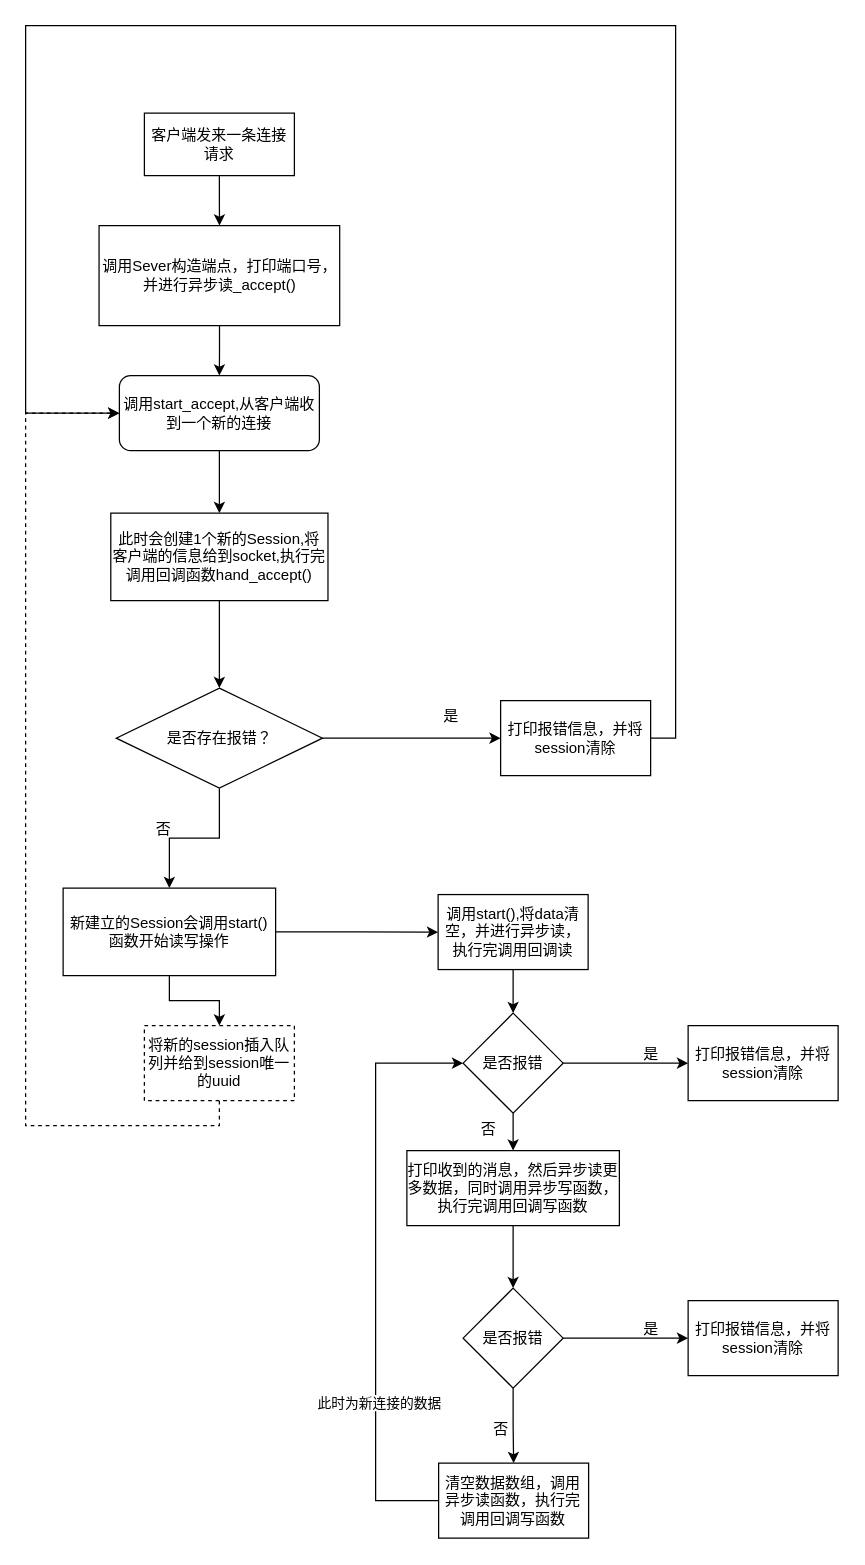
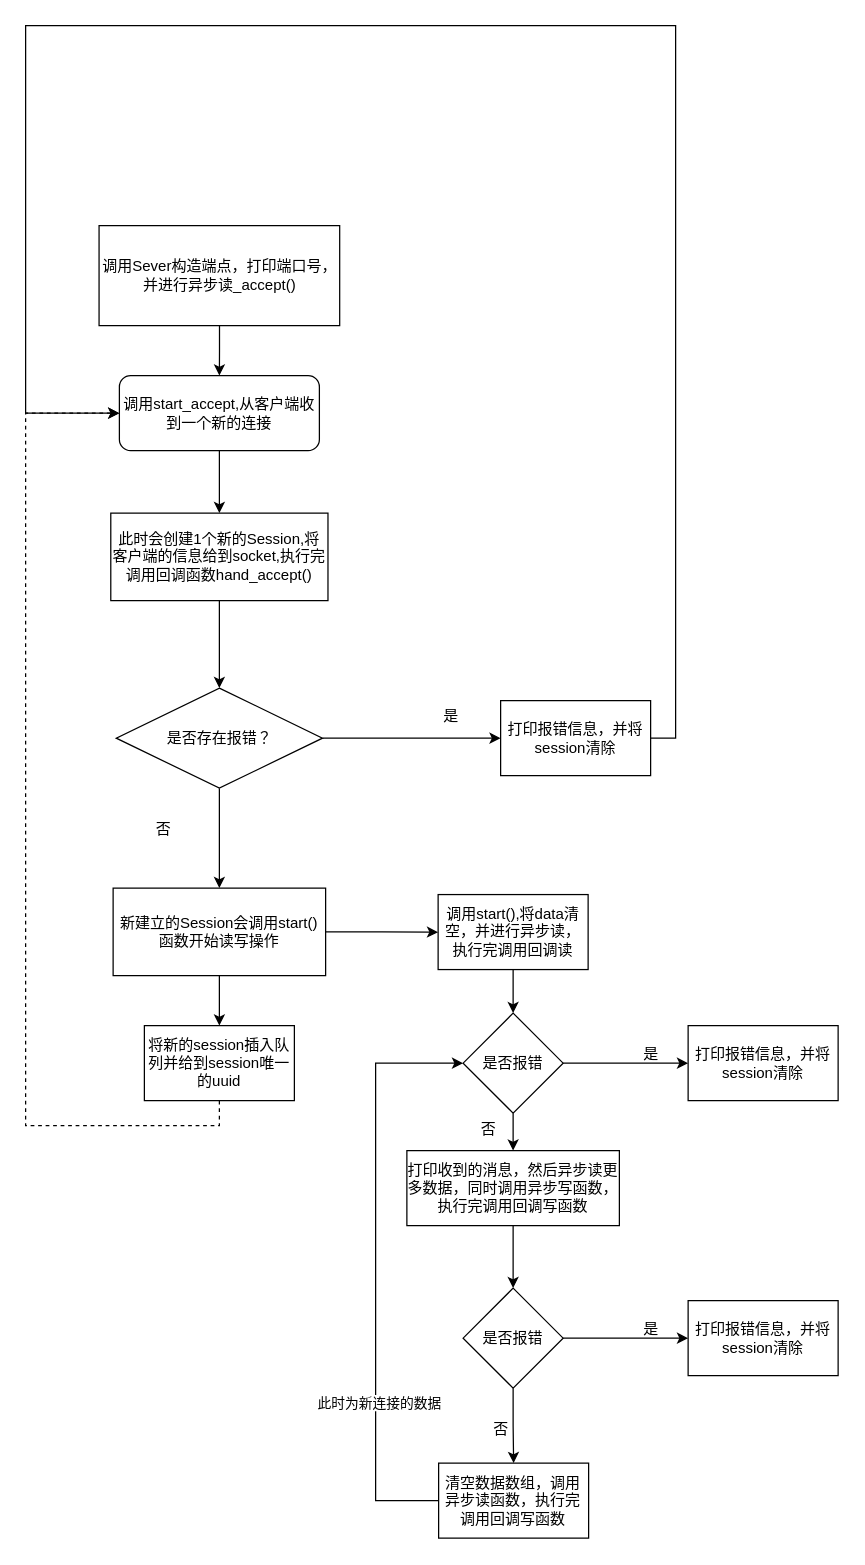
node "客户端发来一条连接请求": removed
edge "客户端发来一条连接请求" -> "调用Sever构造端点，打印端口号，并进行异步读_accept()": removed
node "新建立的Session会调用start()函数开始读写操作": moved (169, 932) -> (219, 932)
node "将新的session插入队列并给到session唯一的uuid": style dashed -> solid
